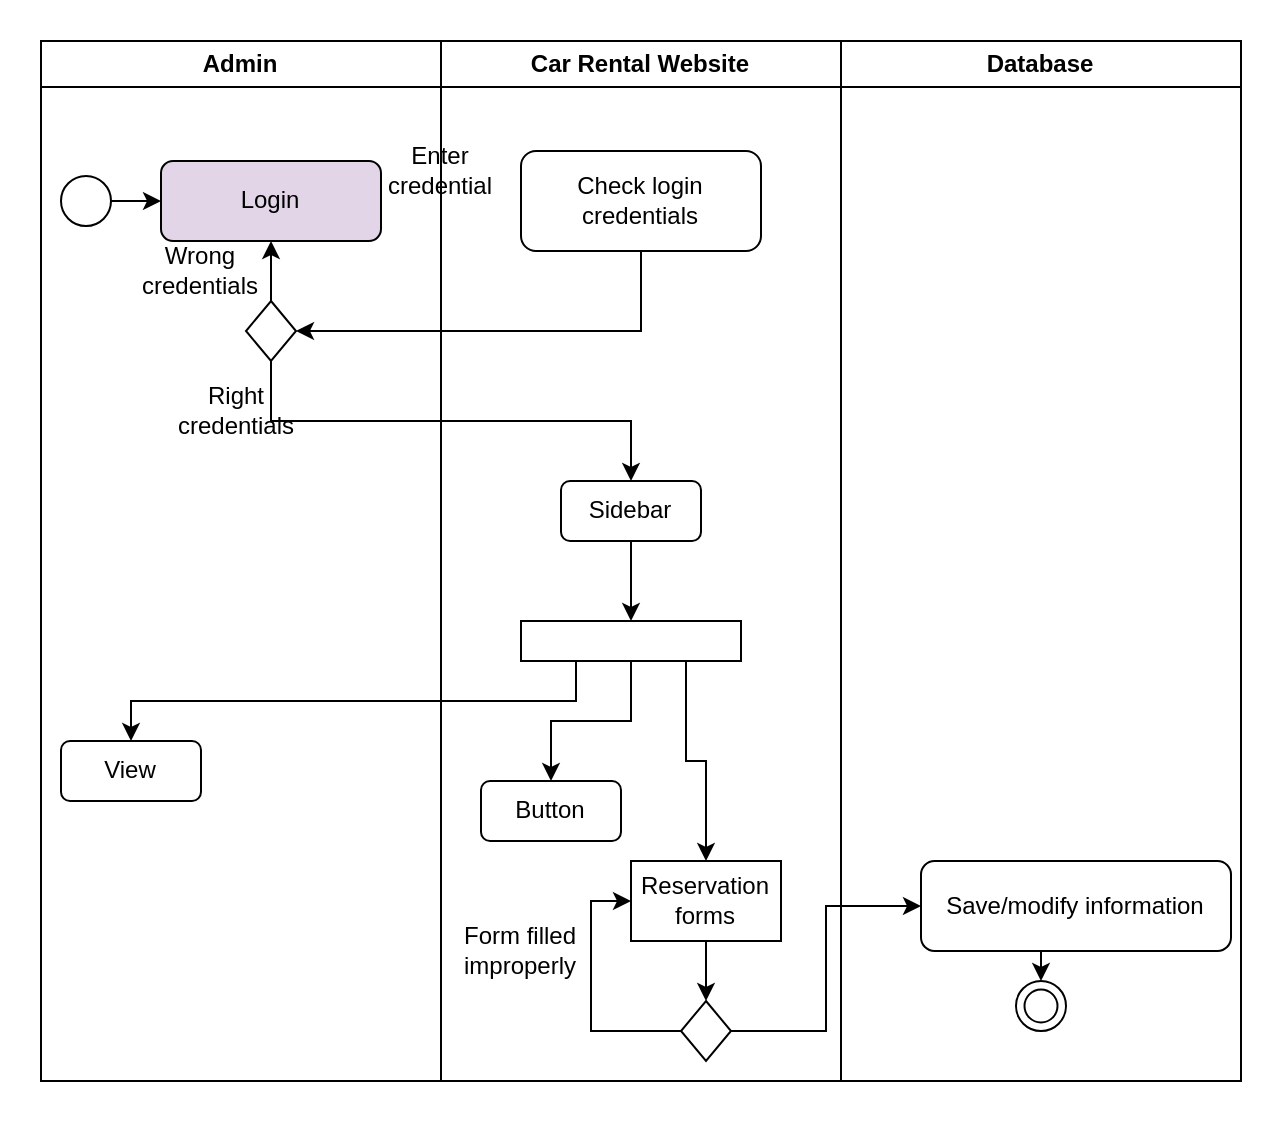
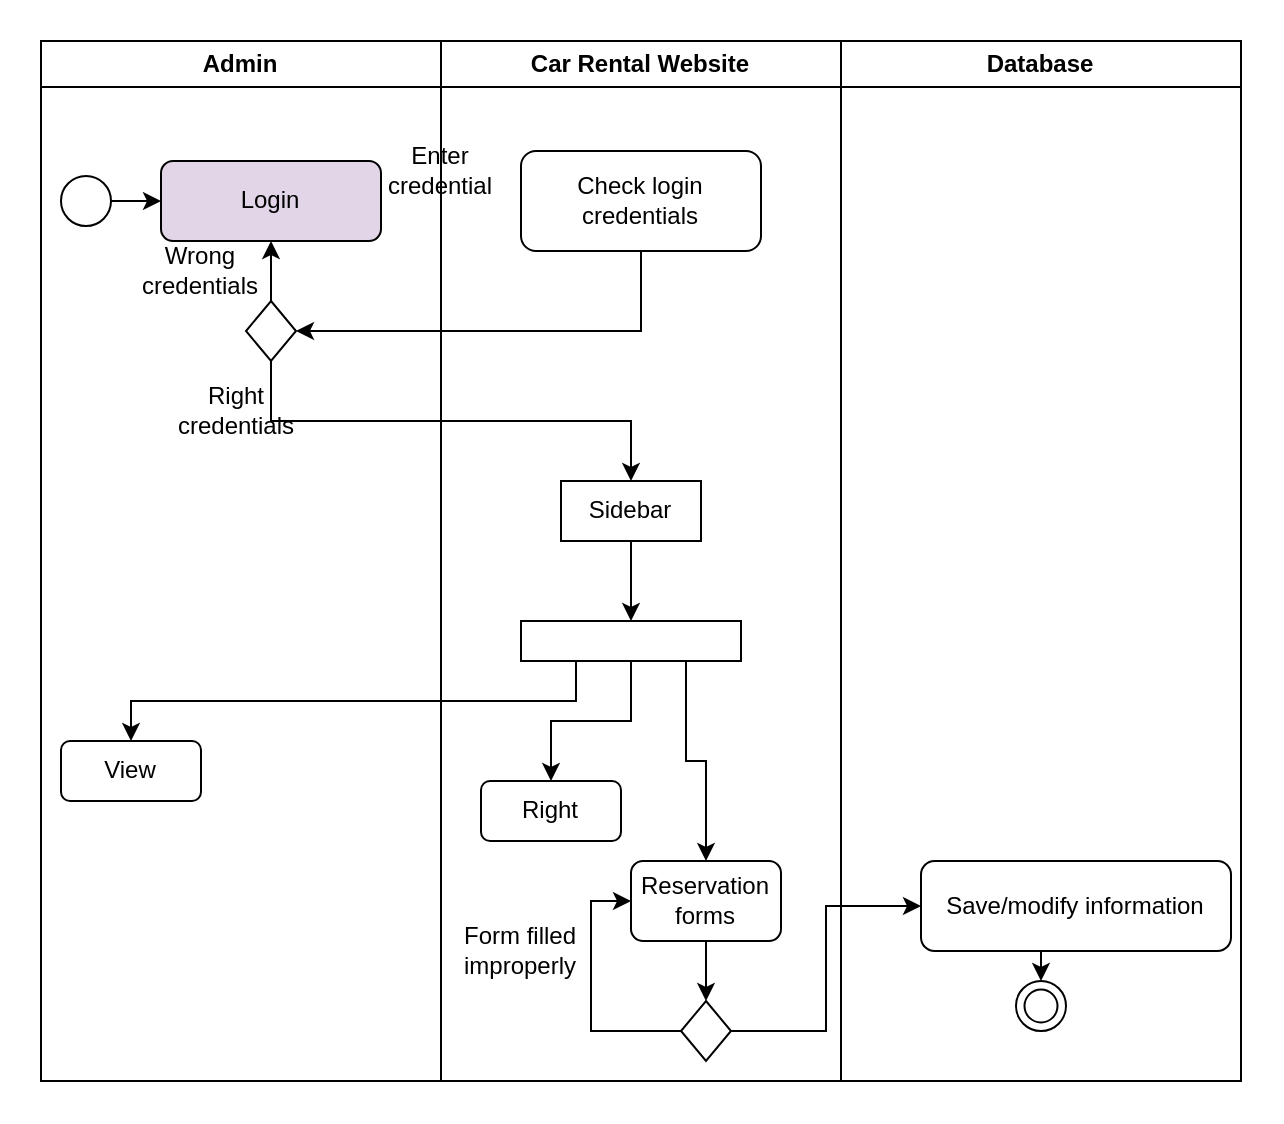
node "Sidebar": shape rounded rectangle -> rectangle
node "Button": label "Button" -> "Right"
node "Reservation forms": shape rectangle -> rounded rectangle
